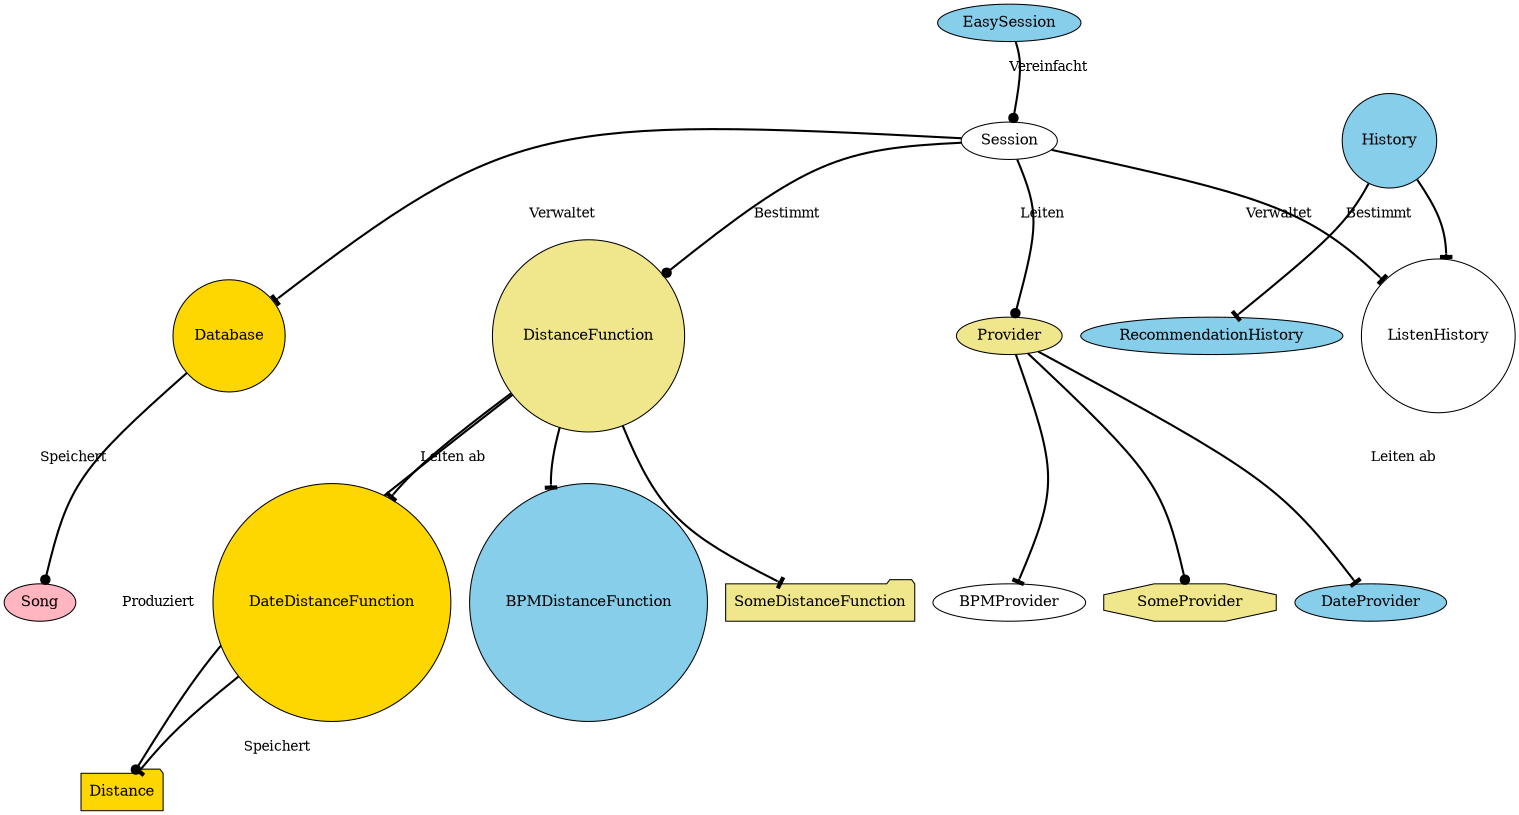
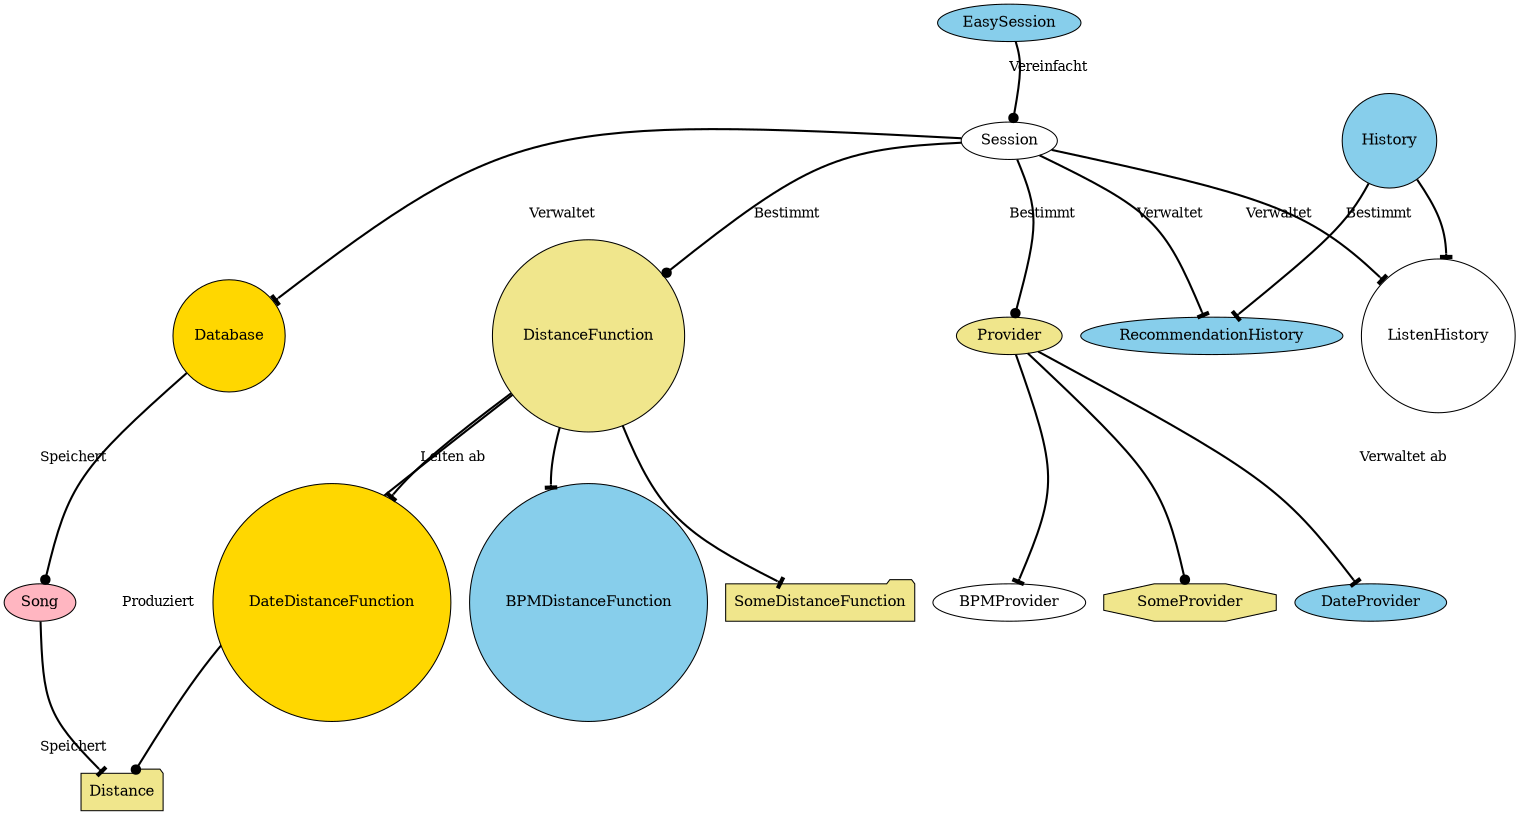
edge "Session" -> "Provider": label "Leiten" -> "Bestimmt"
edge "Session" -> "RecommendationHistory": added, label "Verwaltet"
edge "Provider" -> "DateProvider": label "Leiten ab" -> "Verwaltet ab"
edge "DateDistanceFunction" -> "Distance": now "Song" -> "Distance"
node "Distance": fillcolor gold -> khaki
